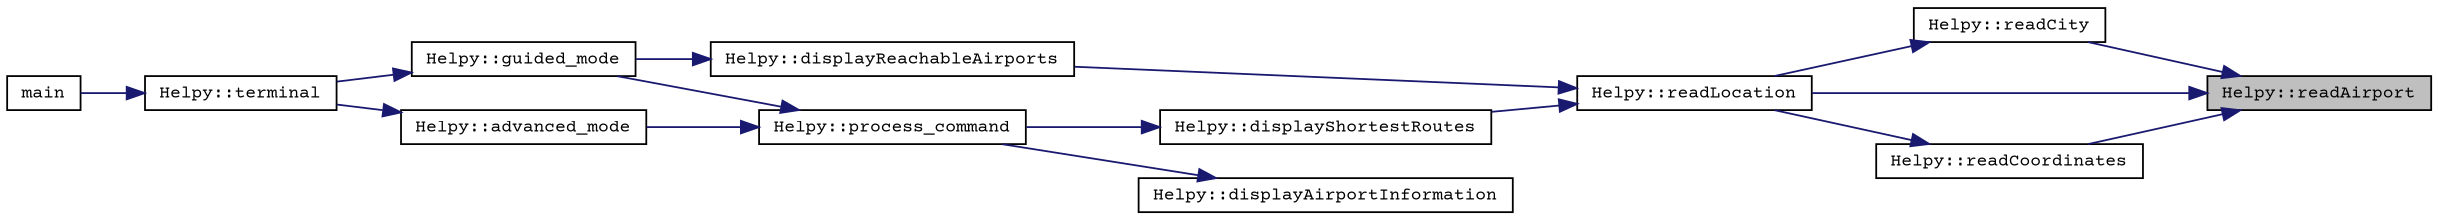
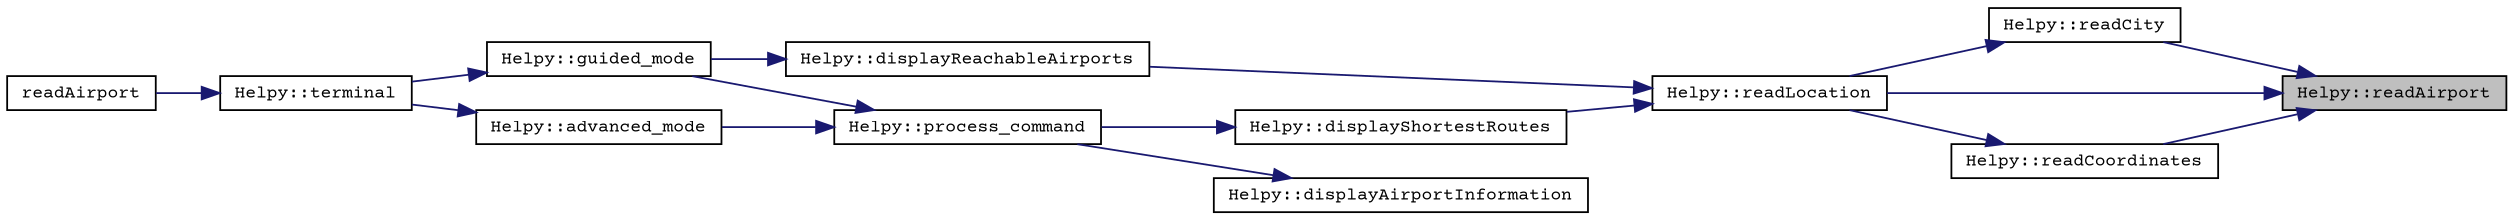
node "main": label "main" -> "readAirport"
